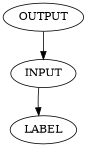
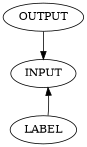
edge "INPUT" -> "LABEL": reversed
